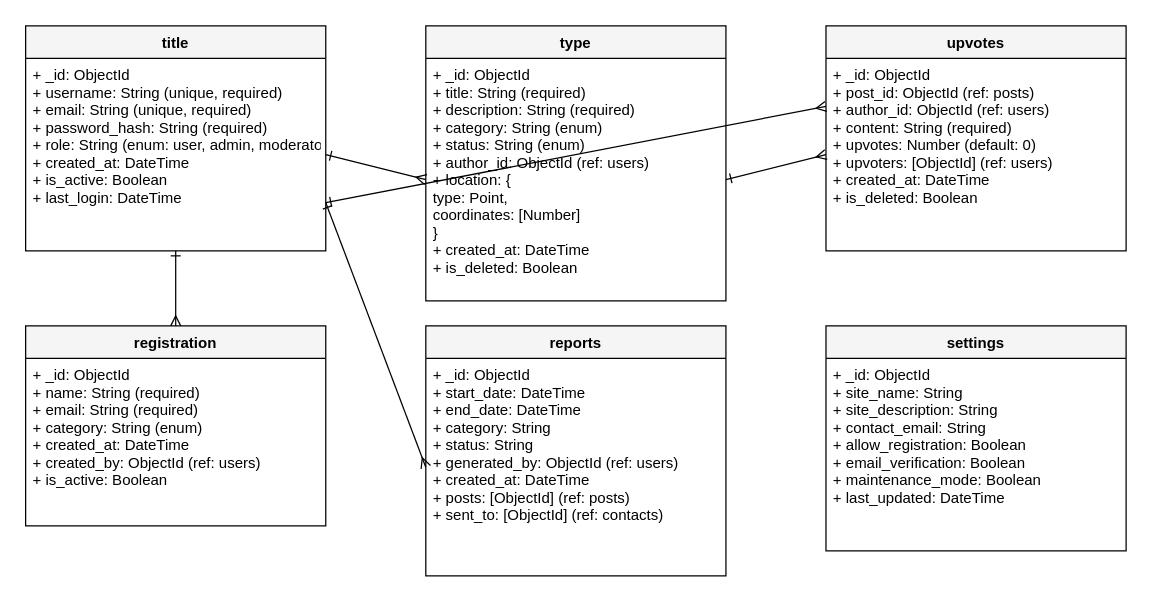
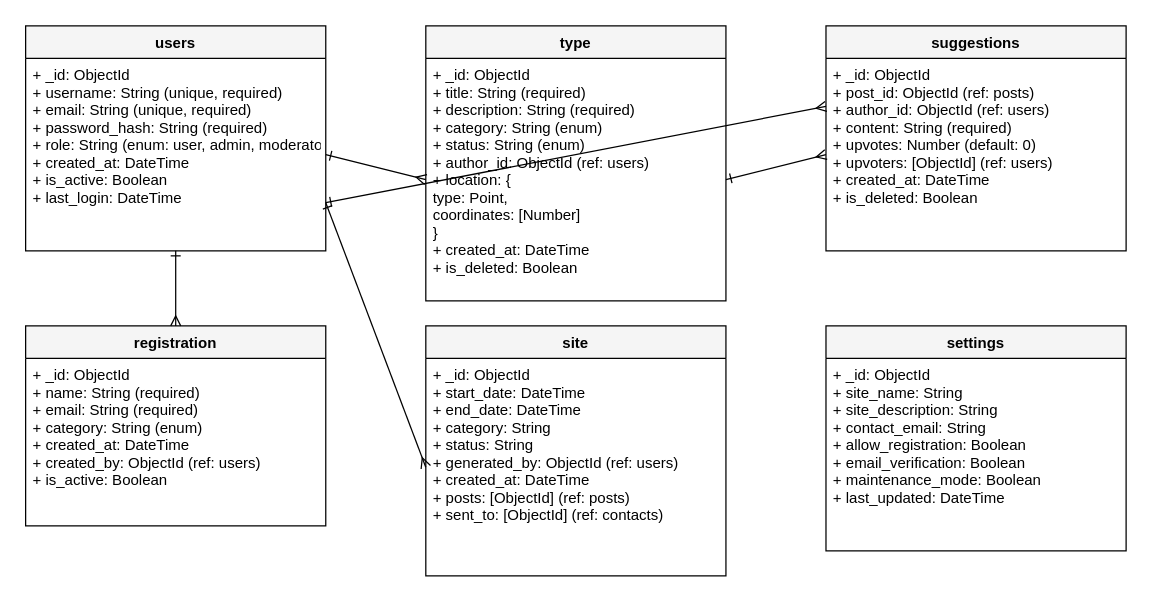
node "title": label "title" -> "users"
node "upvotes": label "upvotes" -> "suggestions"
node "reports": label "reports" -> "site"
